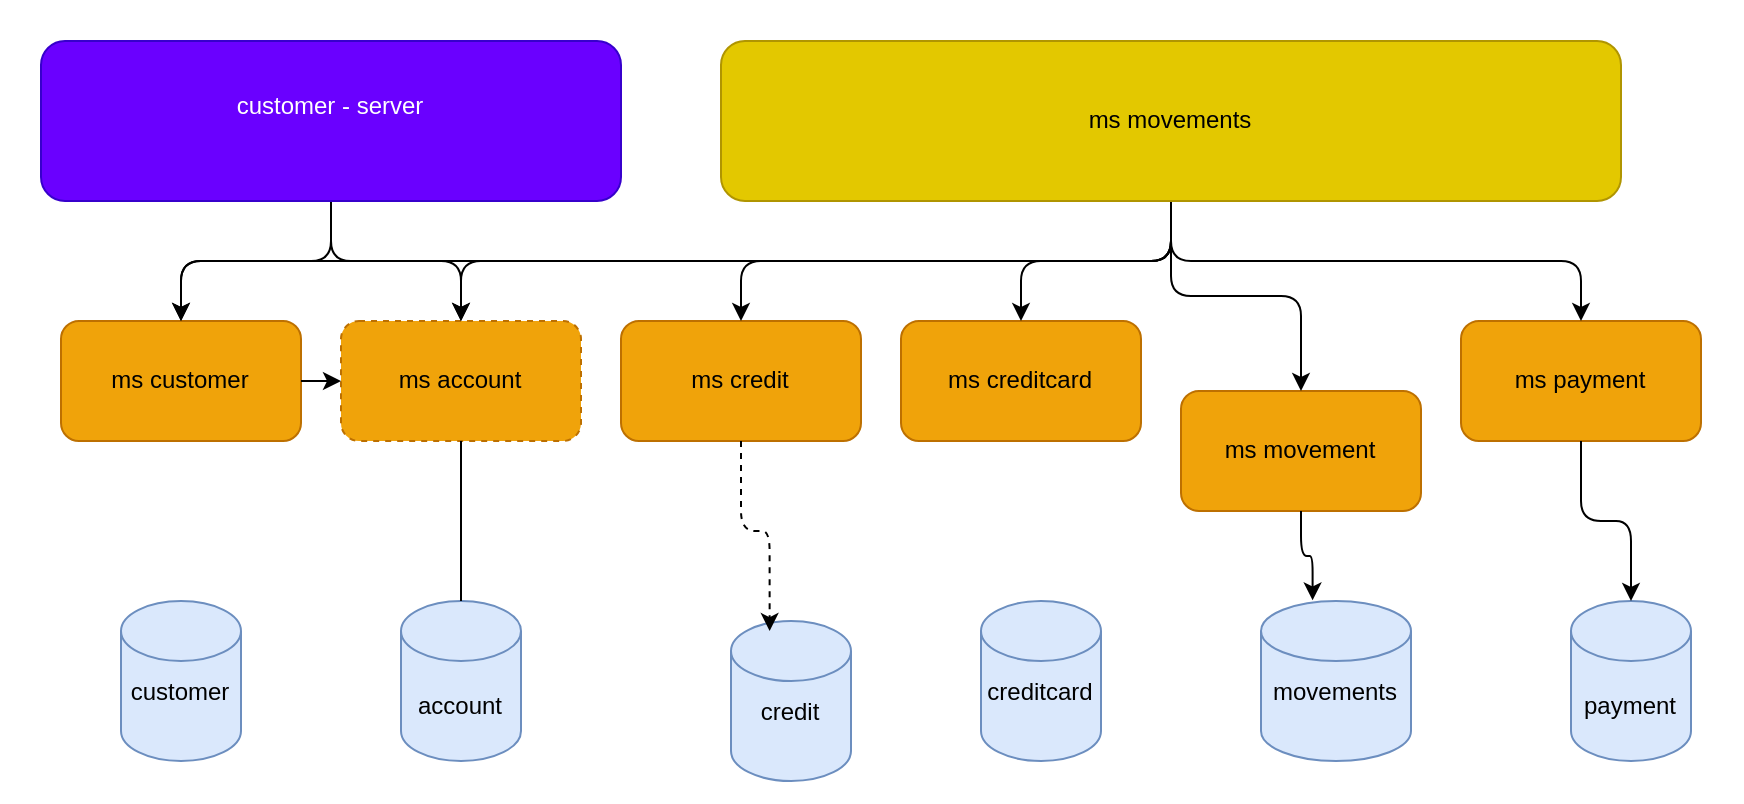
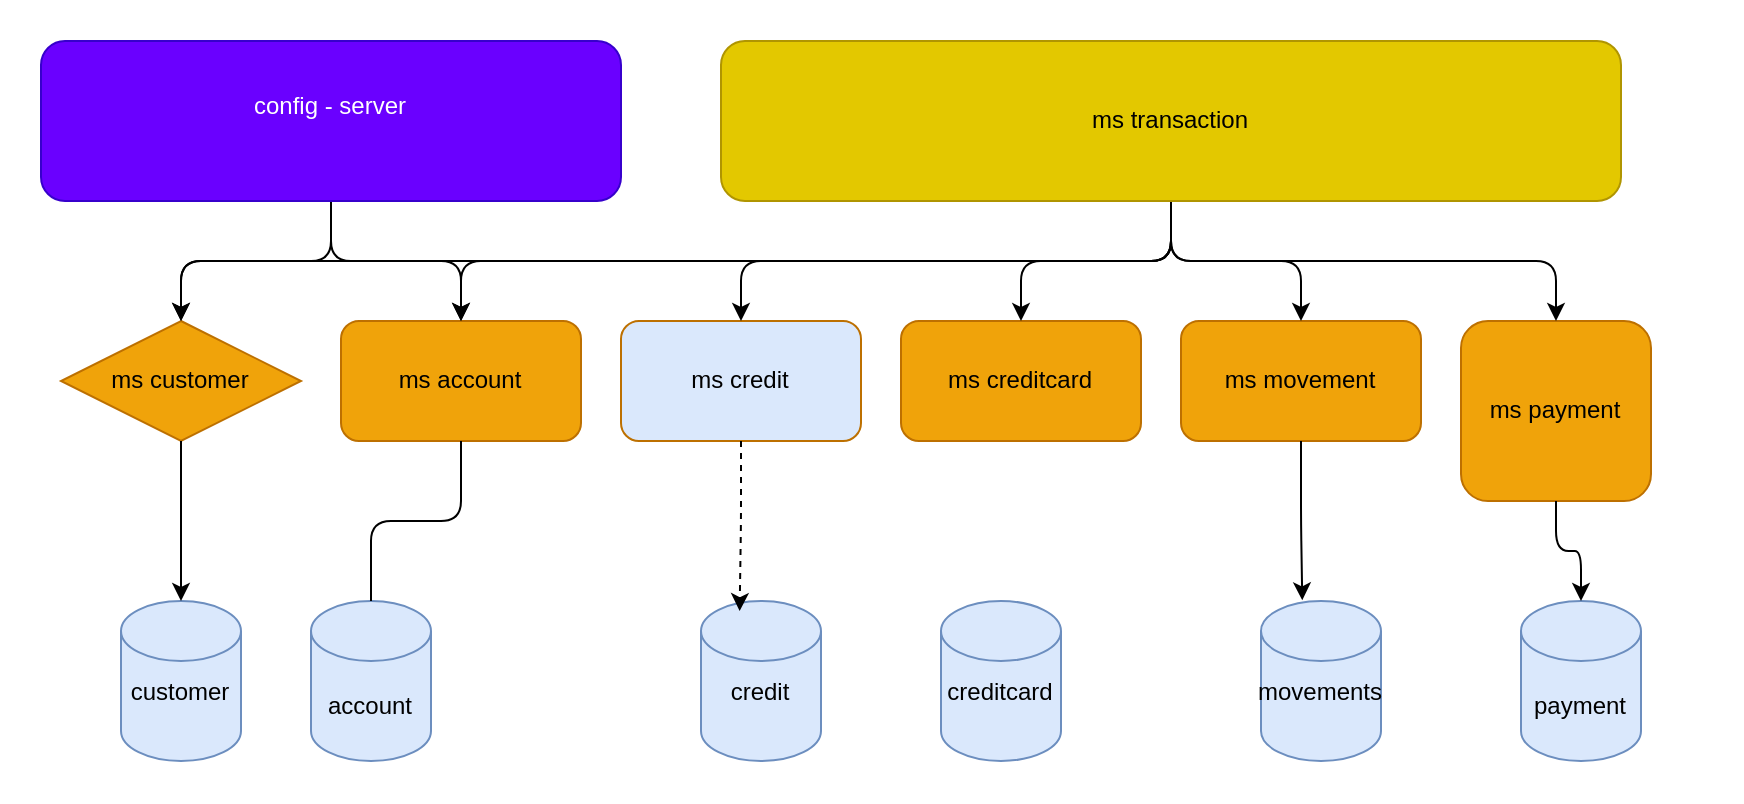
node "customer - server": label "customer - server" -> "config - server"
node "ms movements": label "ms movements" -> "ms transaction"
node "ms customer": shape rounded rectangle -> diamond
edge "ms customer" -> "ms account": now "ms customer" -> "customer"
node "ms account": style dashed -> solid
node "ms credit": fillcolor #f0a30a -> #dae8fc
node "ms payment": size 240x120 -> 190x180
node "ms movement": moved (1301, 451) -> (1301, 381)
node "account": moved (461, 681) -> (371, 681)
node "creditcard": moved (1041, 681) -> (1001, 681)
node "movements": size 150x160 -> 120x160
node "payment": moved (1631, 681) -> (1581, 681)
node "credit": moved (791, 701) -> (761, 681)
